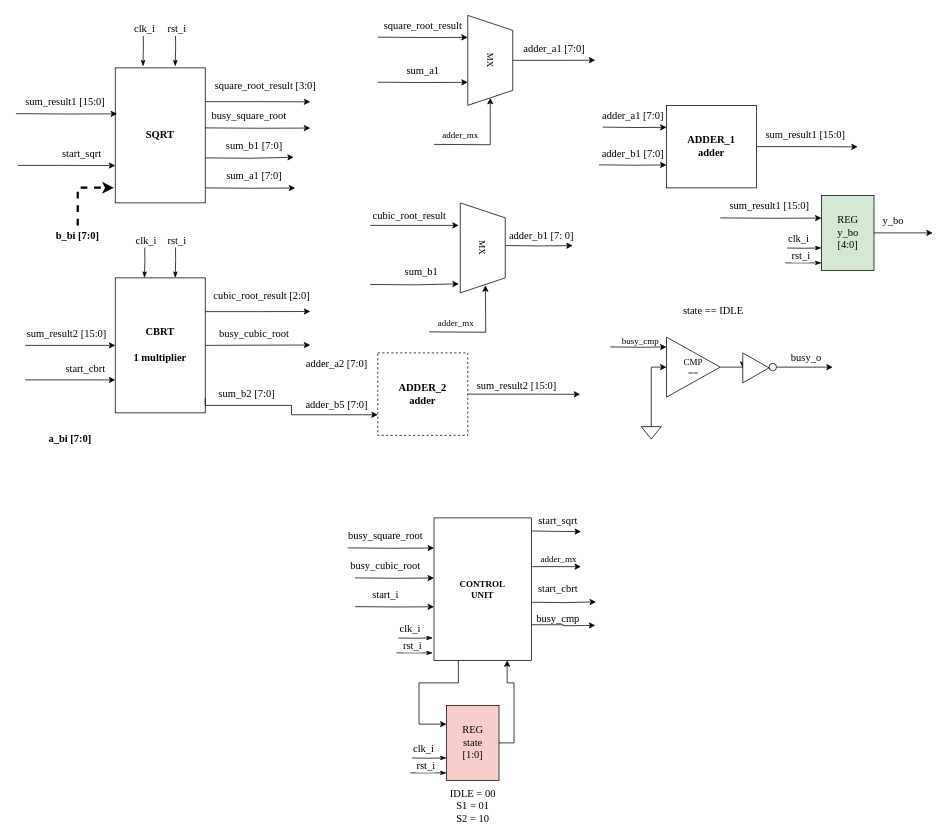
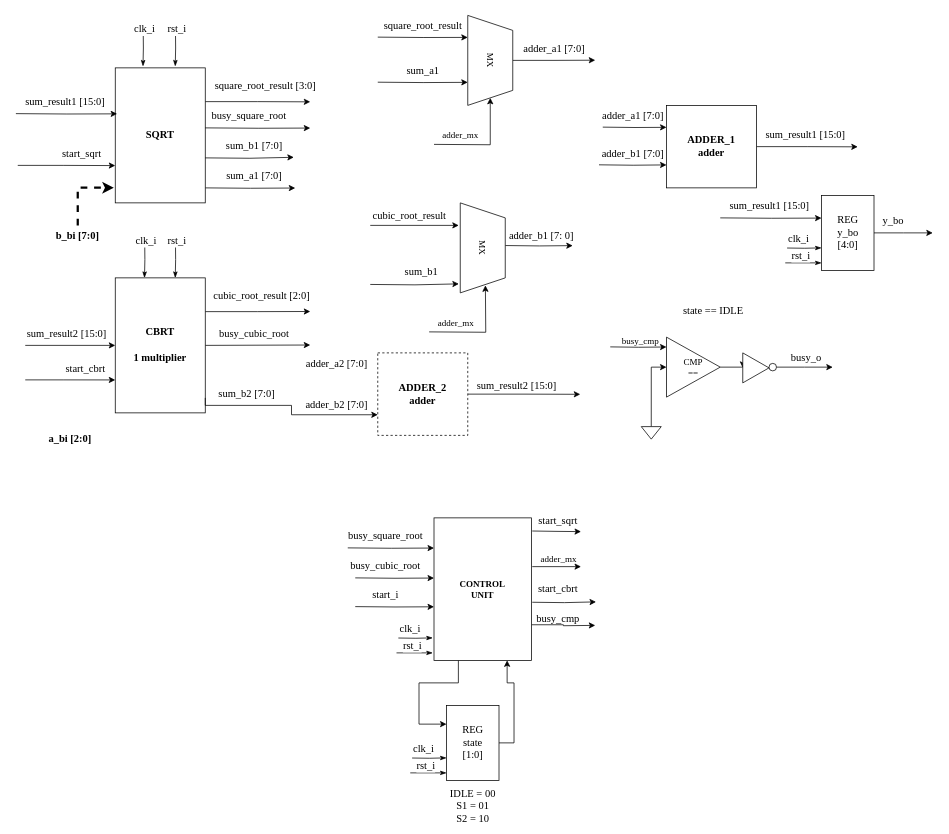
node "REG y_bo [4:0]": fillcolor #d5e8d4 -> #ffffff
node "adder_b5 [7:0]": label "adder_b5 [7:0]" -> "adder_b2 [7:0]"
node "a_bi [7:0]": label "a_bi [7:0]" -> "a_bi [2:0]"
node "REG state [1:0]": fillcolor #f8cecc -> #ffffff
